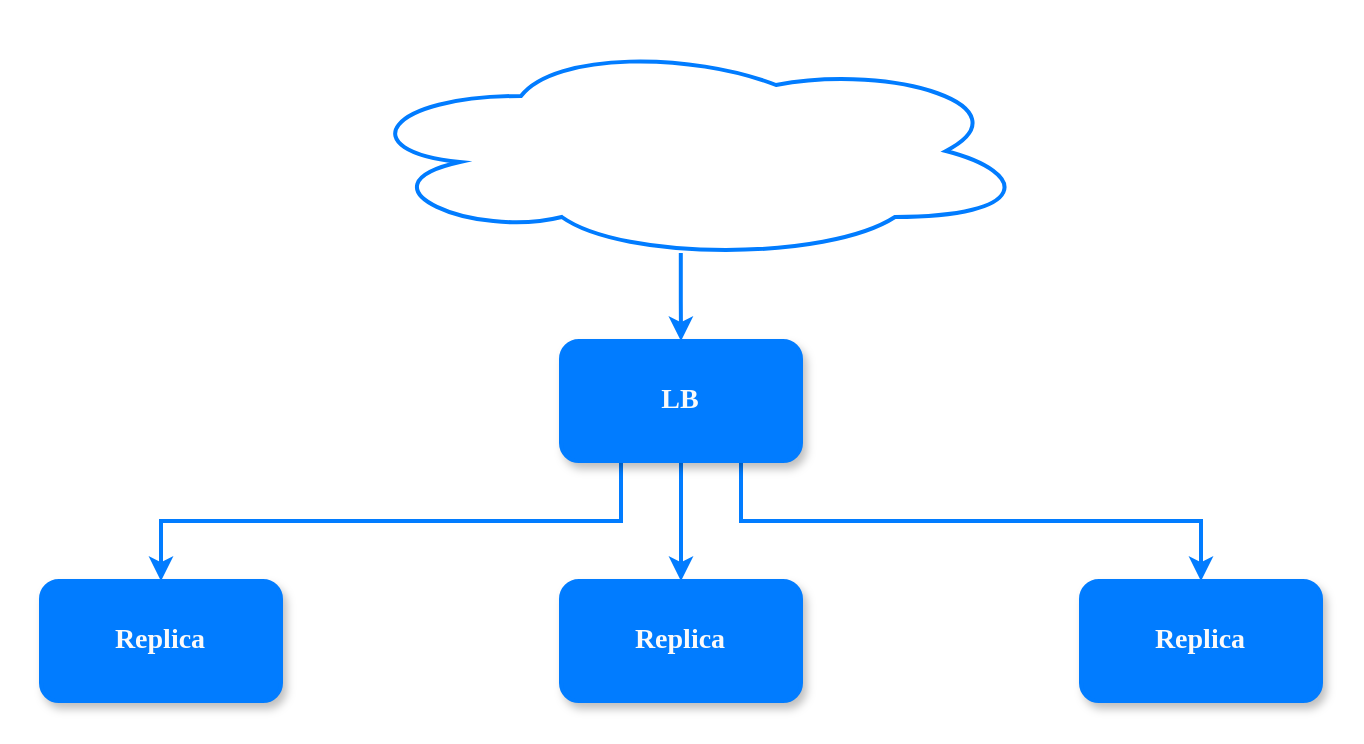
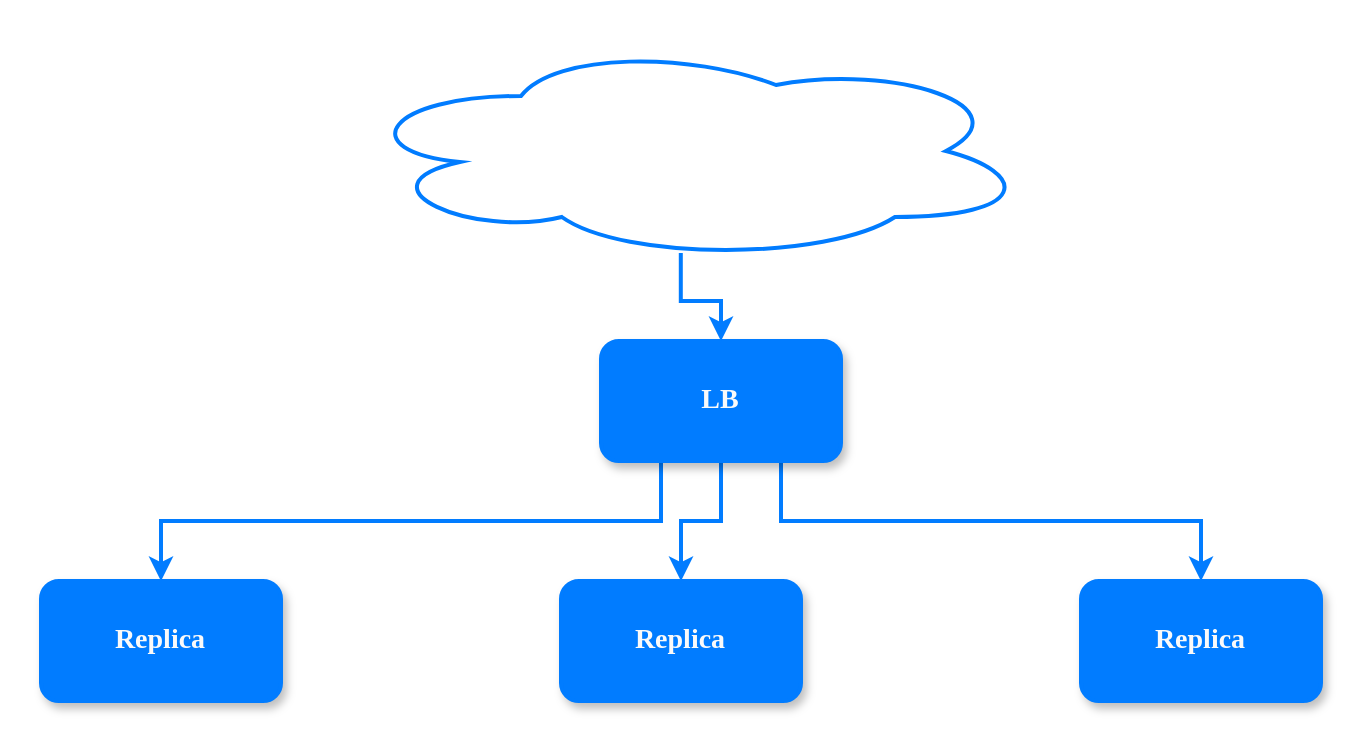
node "LB": moved (681, 401) -> (721, 401)
